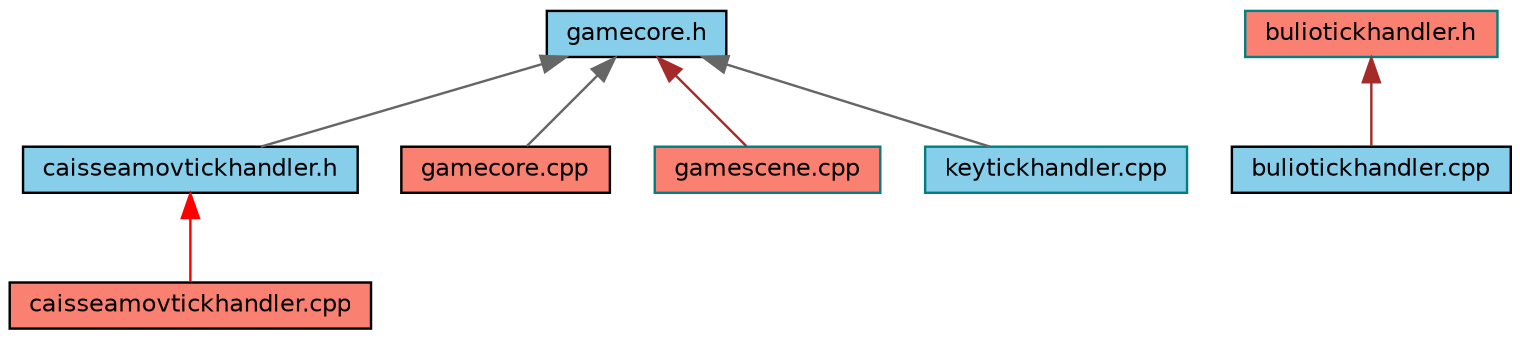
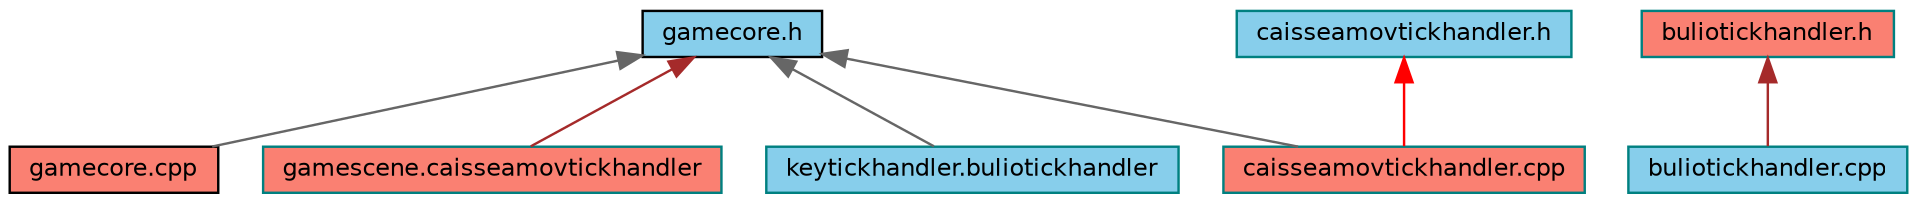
edge "caisseamovtickhandler.h" -> "gamecore.h": now "caisseamovtickhandler.cpp" -> "gamecore.h"
node "caisseamovtickhandler.h": color black -> teal
node "gamescene.cpp": label "gamescene.cpp" -> "gamescene.caisseamovtickhandler"
node "keytickhandler.cpp": label "keytickhandler.cpp" -> "keytickhandler.buliotickhandler"
node "buliotickhandler.cpp": color black -> teal
node "caisseamovtickhandler.cpp": color black -> teal
